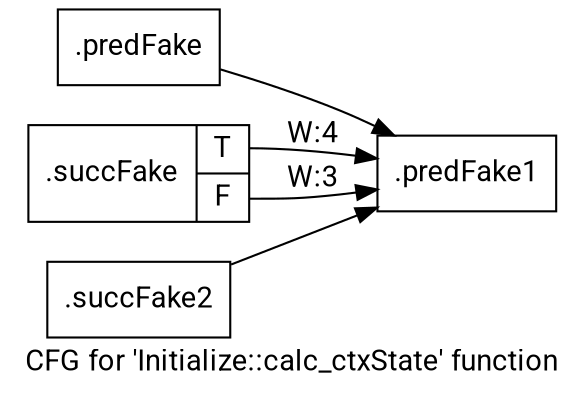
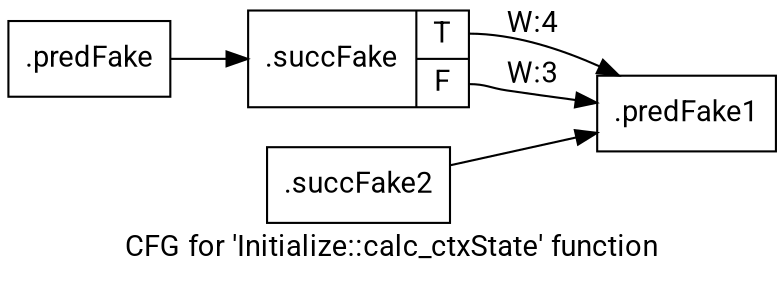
edge ".predFake" -> ".predFake1": now ".predFake" -> ".succFake"
